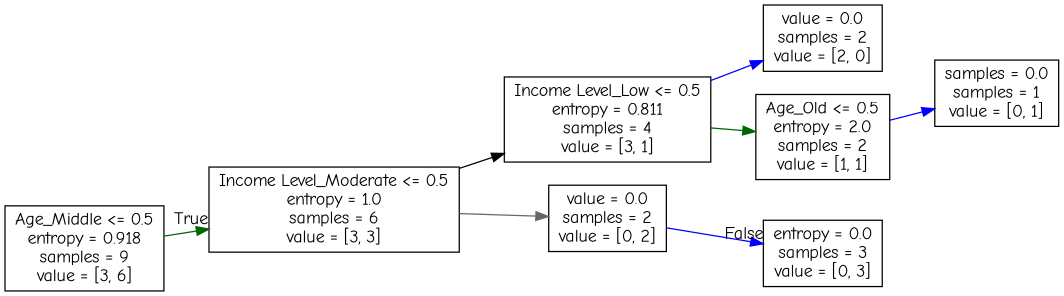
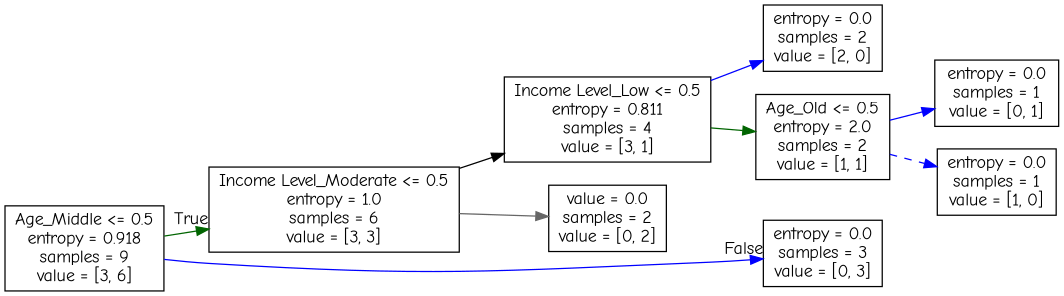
node "value = 0.0 samples = 2 value = [2, 0]": label "value = 0.0 samples = 2 value = [2, 0]" -> "entropy = 0.0 samples = 2 value = [2, 0]"
node "samples = 0.0 samples = 1 value = [0, 1]": label "samples = 0.0 samples = 1 value = [0, 1]" -> "entropy = 0.0 samples = 1 value = [0, 1]"
node "entropy = 0.0 samples = 1 value = [1, 0]": added
edge "value = 0.0 samples = 2 value = [0, 2]" -> "entropy = 0.0 samples = 3 value = [0, 3]": now "Age_Middle <= 0.5 entropy = 0.918 samples = 9 value = [3, 6]" -> "entropy = 0.0 samples = 3 value = [0, 3]"
